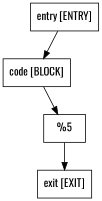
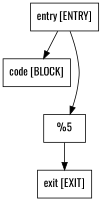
edge "code [BLOCK]" -> "%5": now "entry [ENTRY]" -> "%5"
